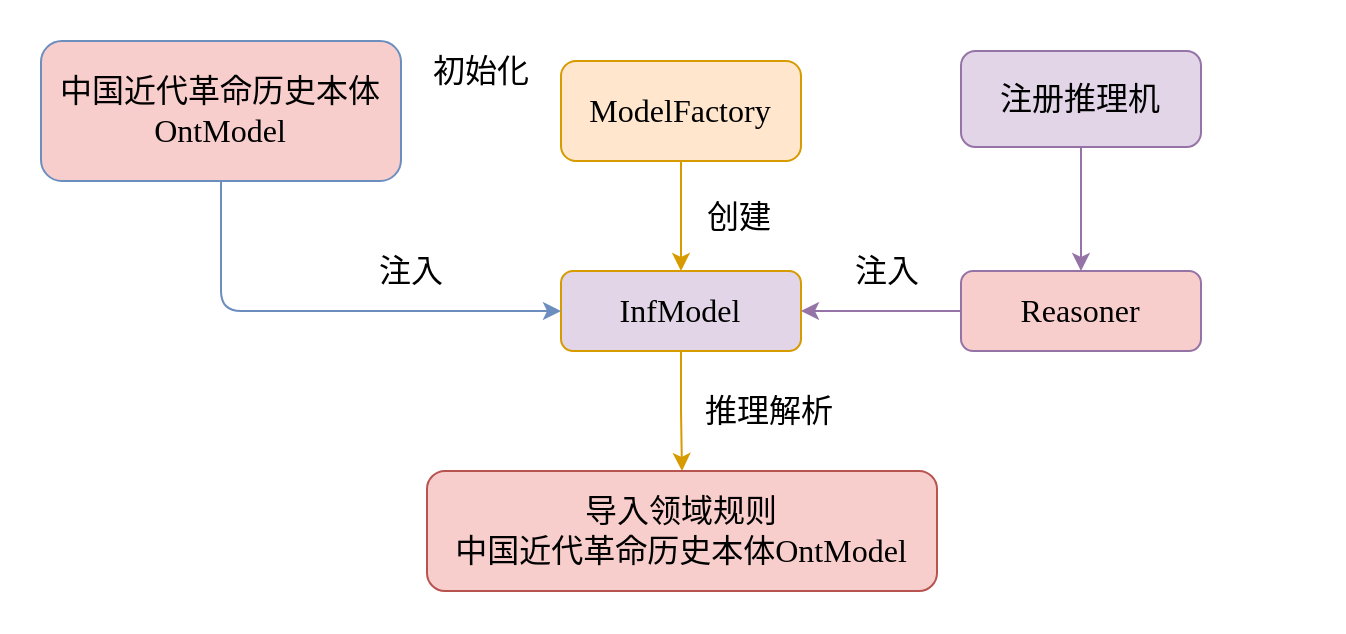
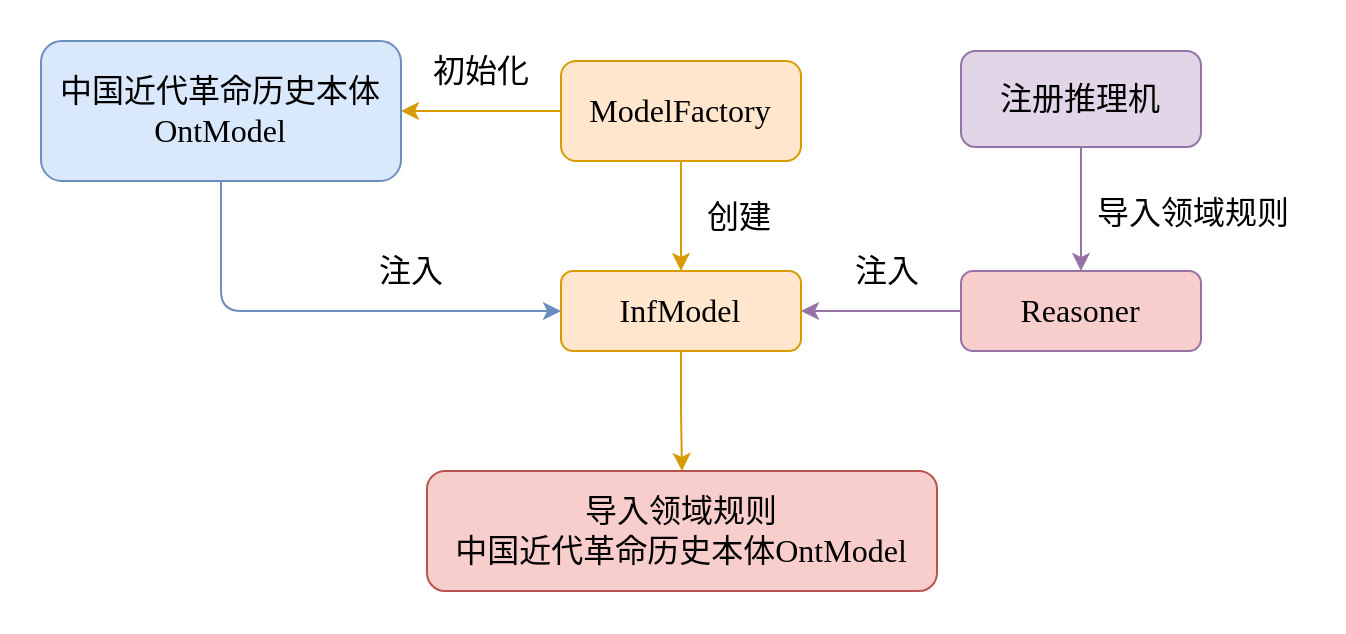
node "中国近代革命历史本体OntModel": fillcolor #f8cecc -> #dae8fc
edge "ModelFactory" -> "中国近代革命历史本体OntModel": added
node "导入领域规则": added
node "InfModel": fillcolor #e1d5e7 -> #ffe6cc
node "推理解析": removed
